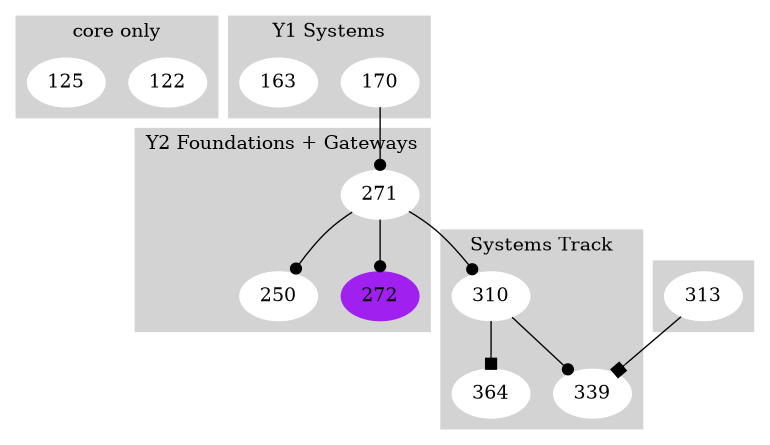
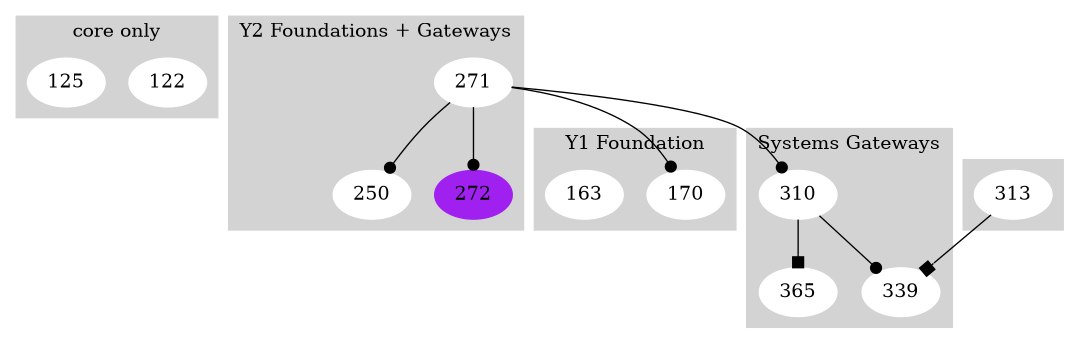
cluster "Y1 Systems": label "Y1 Systems" -> "Y1 Foundation"
edge "170" -> "271": reversed
cluster "Systems Track": label "Systems Track" -> "Systems Gateways"
node "364": label "364" -> "365"
